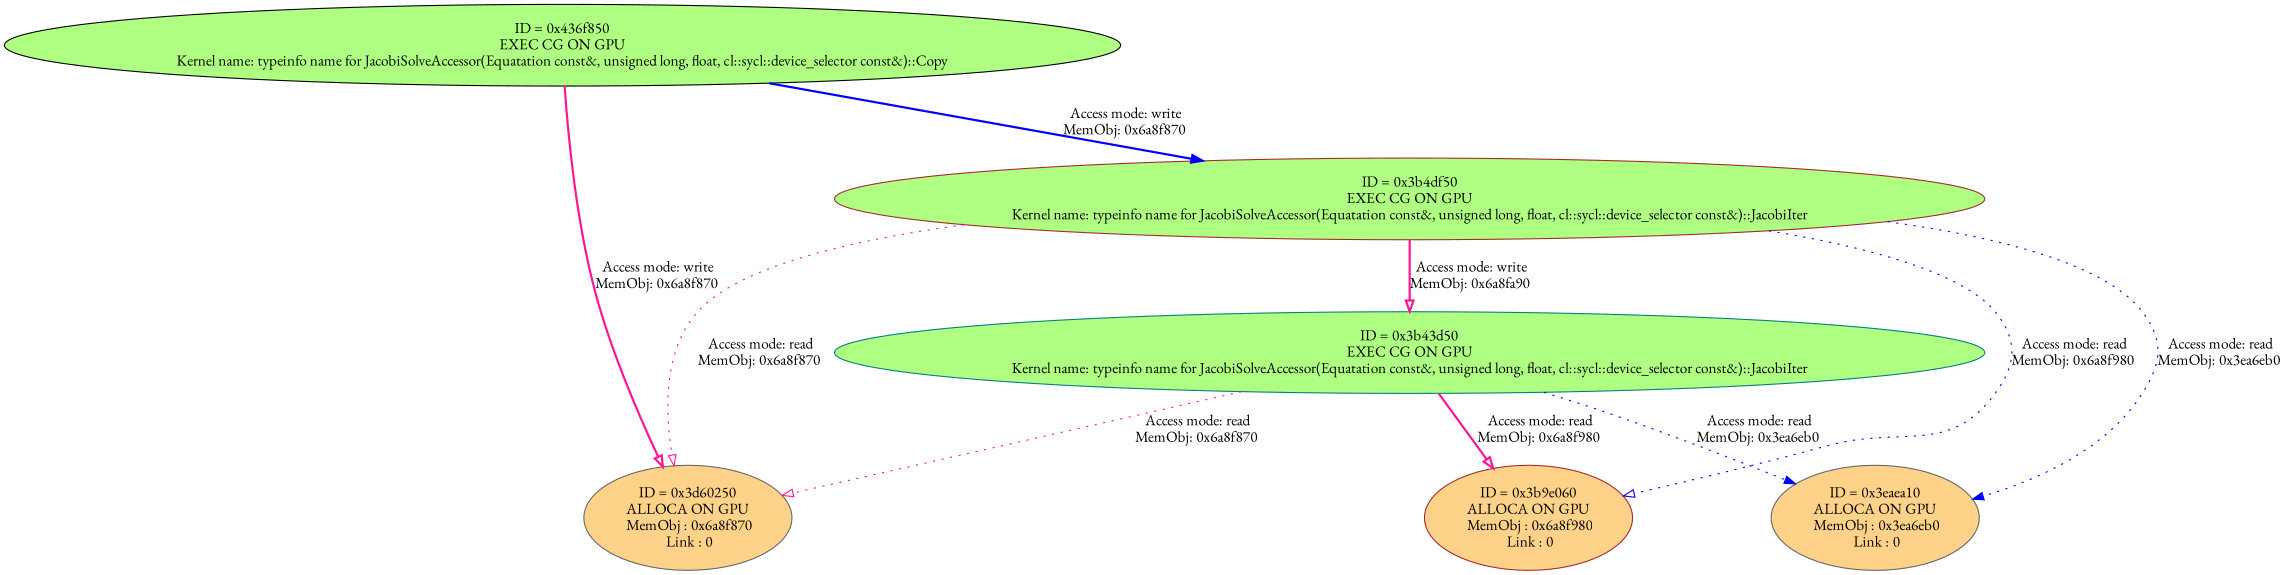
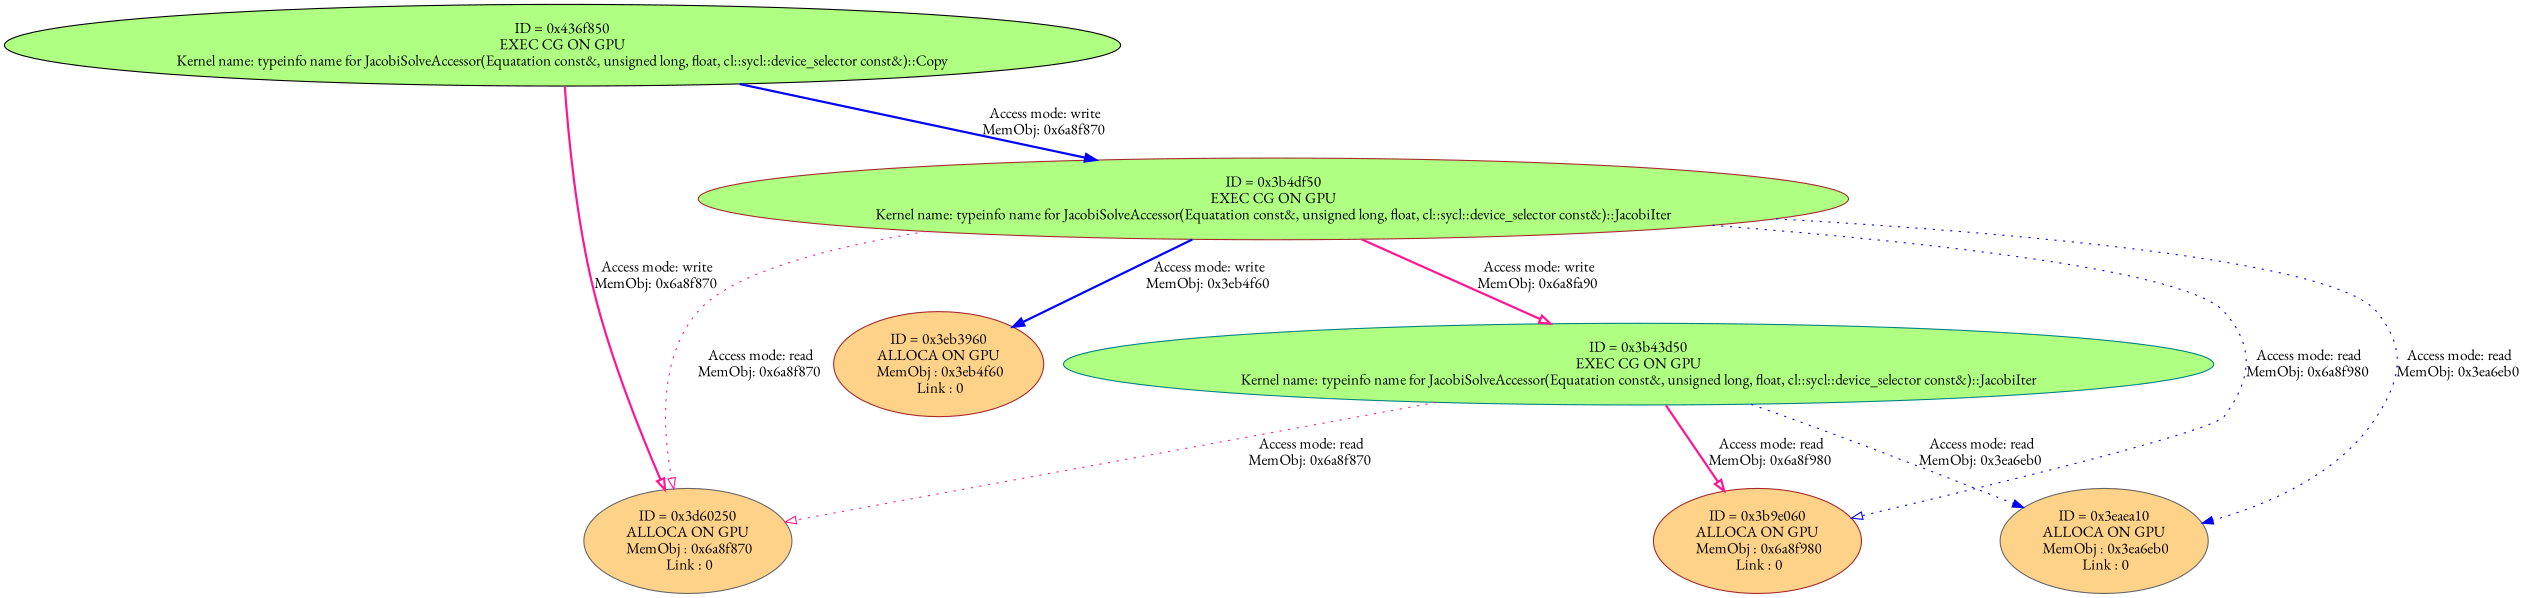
node "ID = 0x3eb3960 ALLOCA ON GPU MemObj : 0x3eb4f60 Link : 0": added
